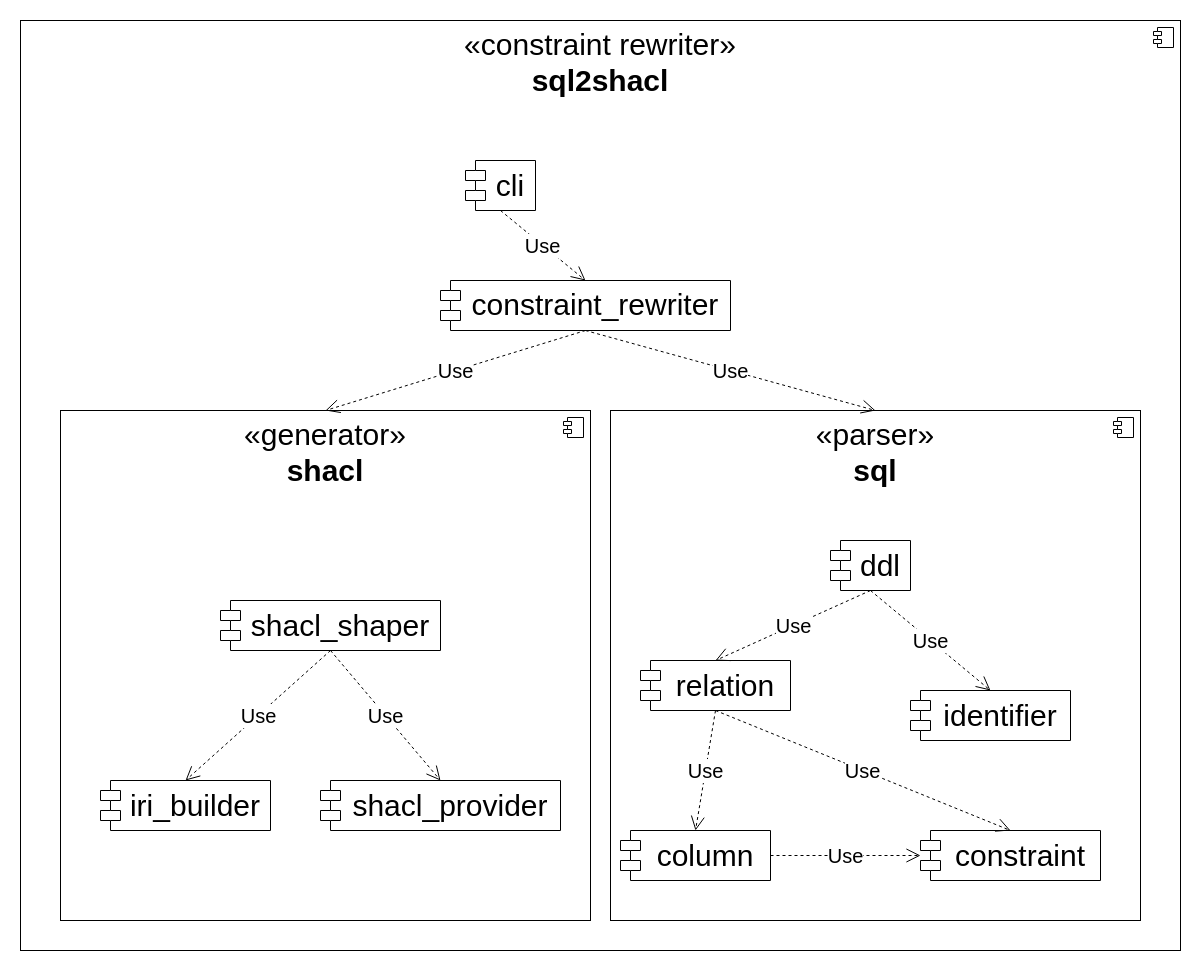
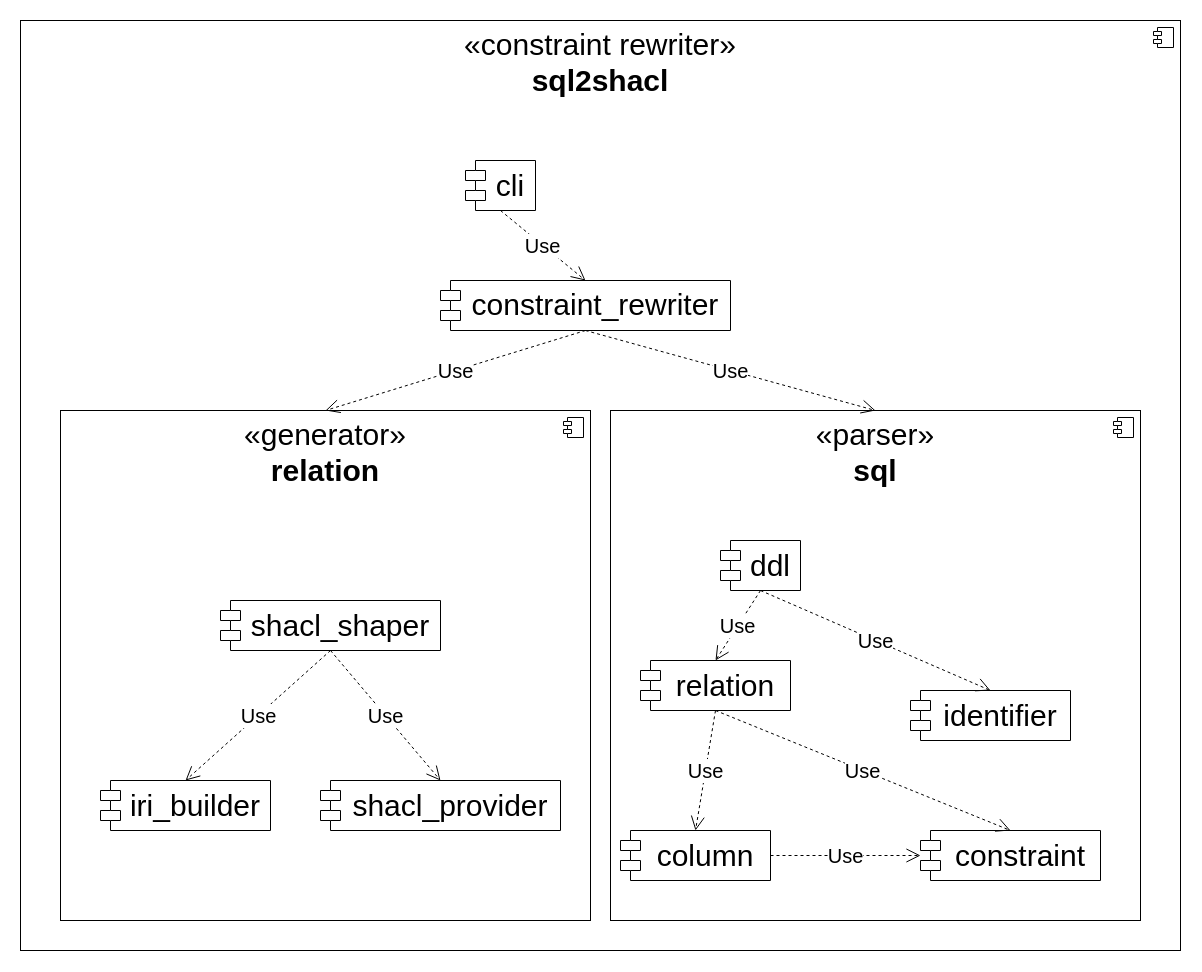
node "«generator»shacl": label "«generator»shacl" -> "«generator»relation"
node "ddl": moved (871, 566) -> (761, 566)
